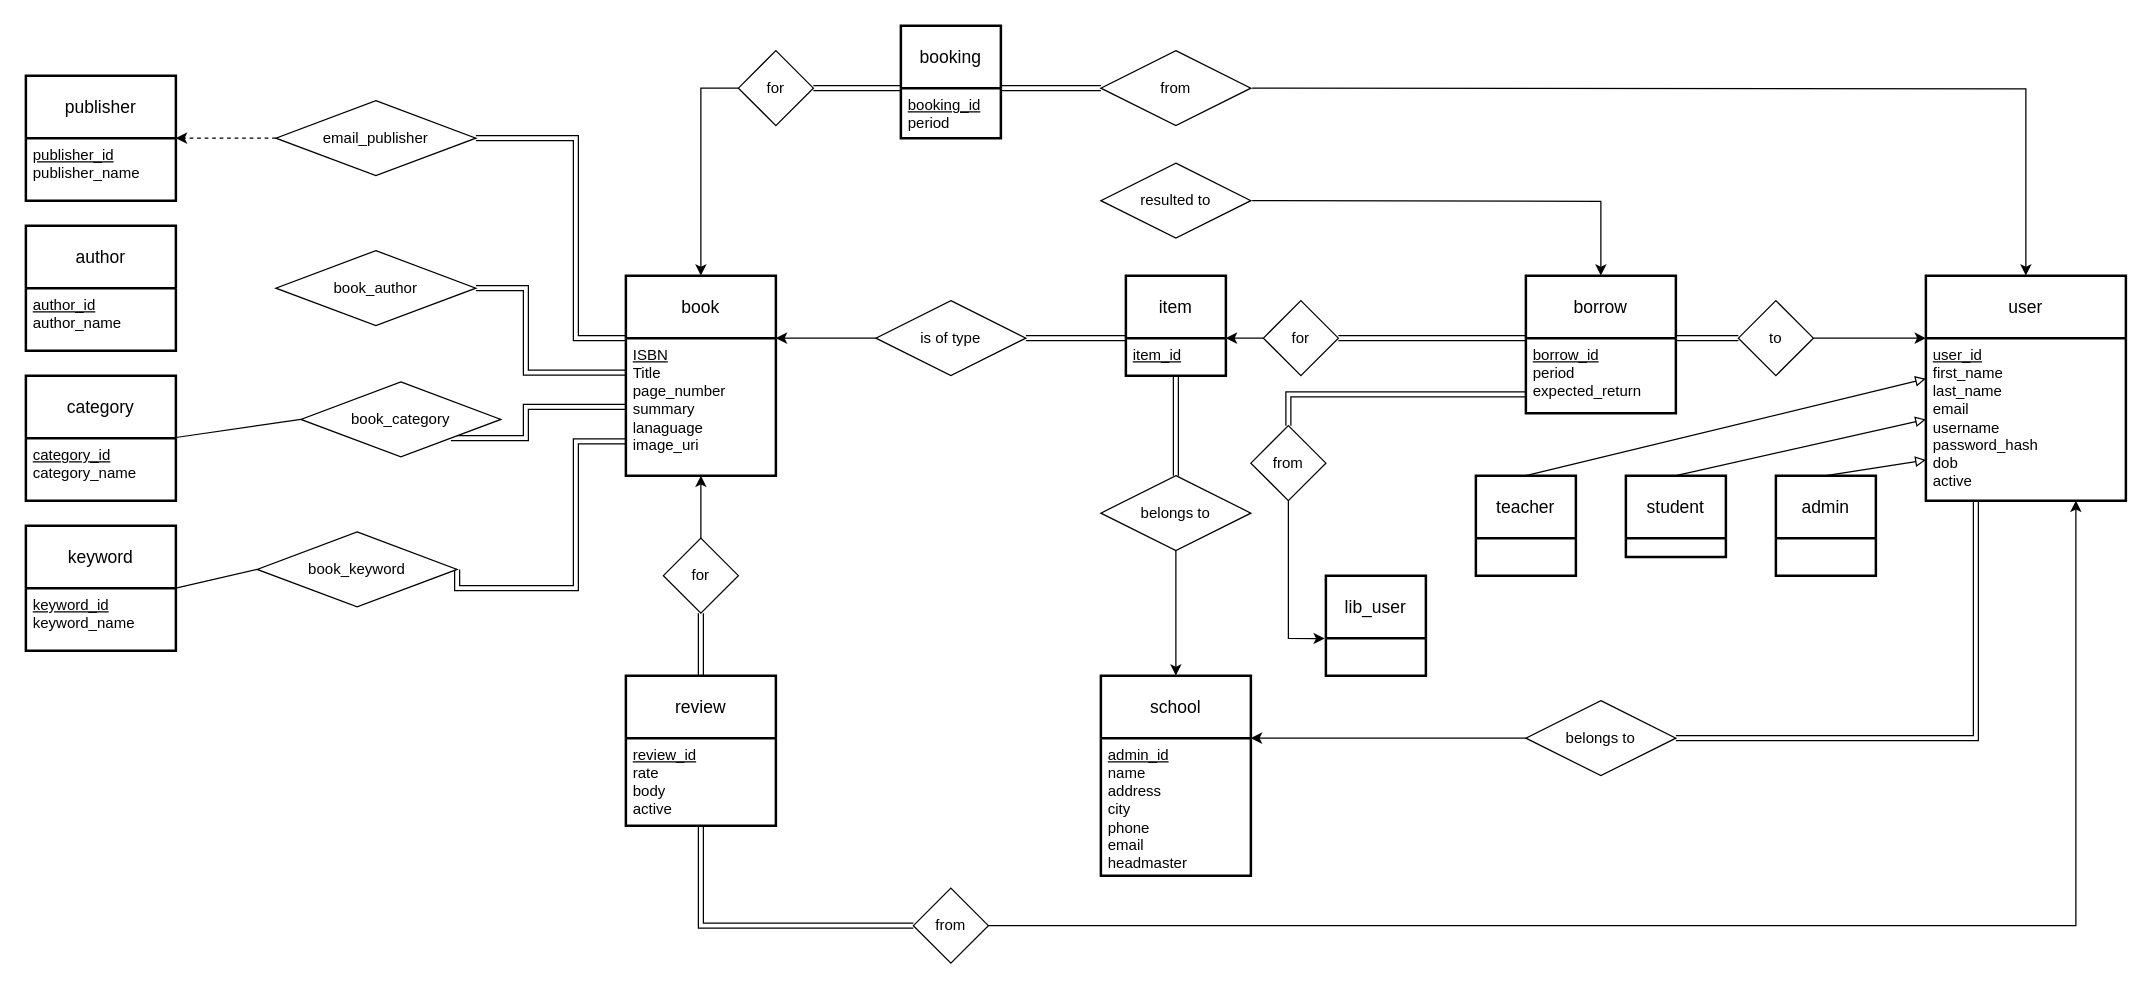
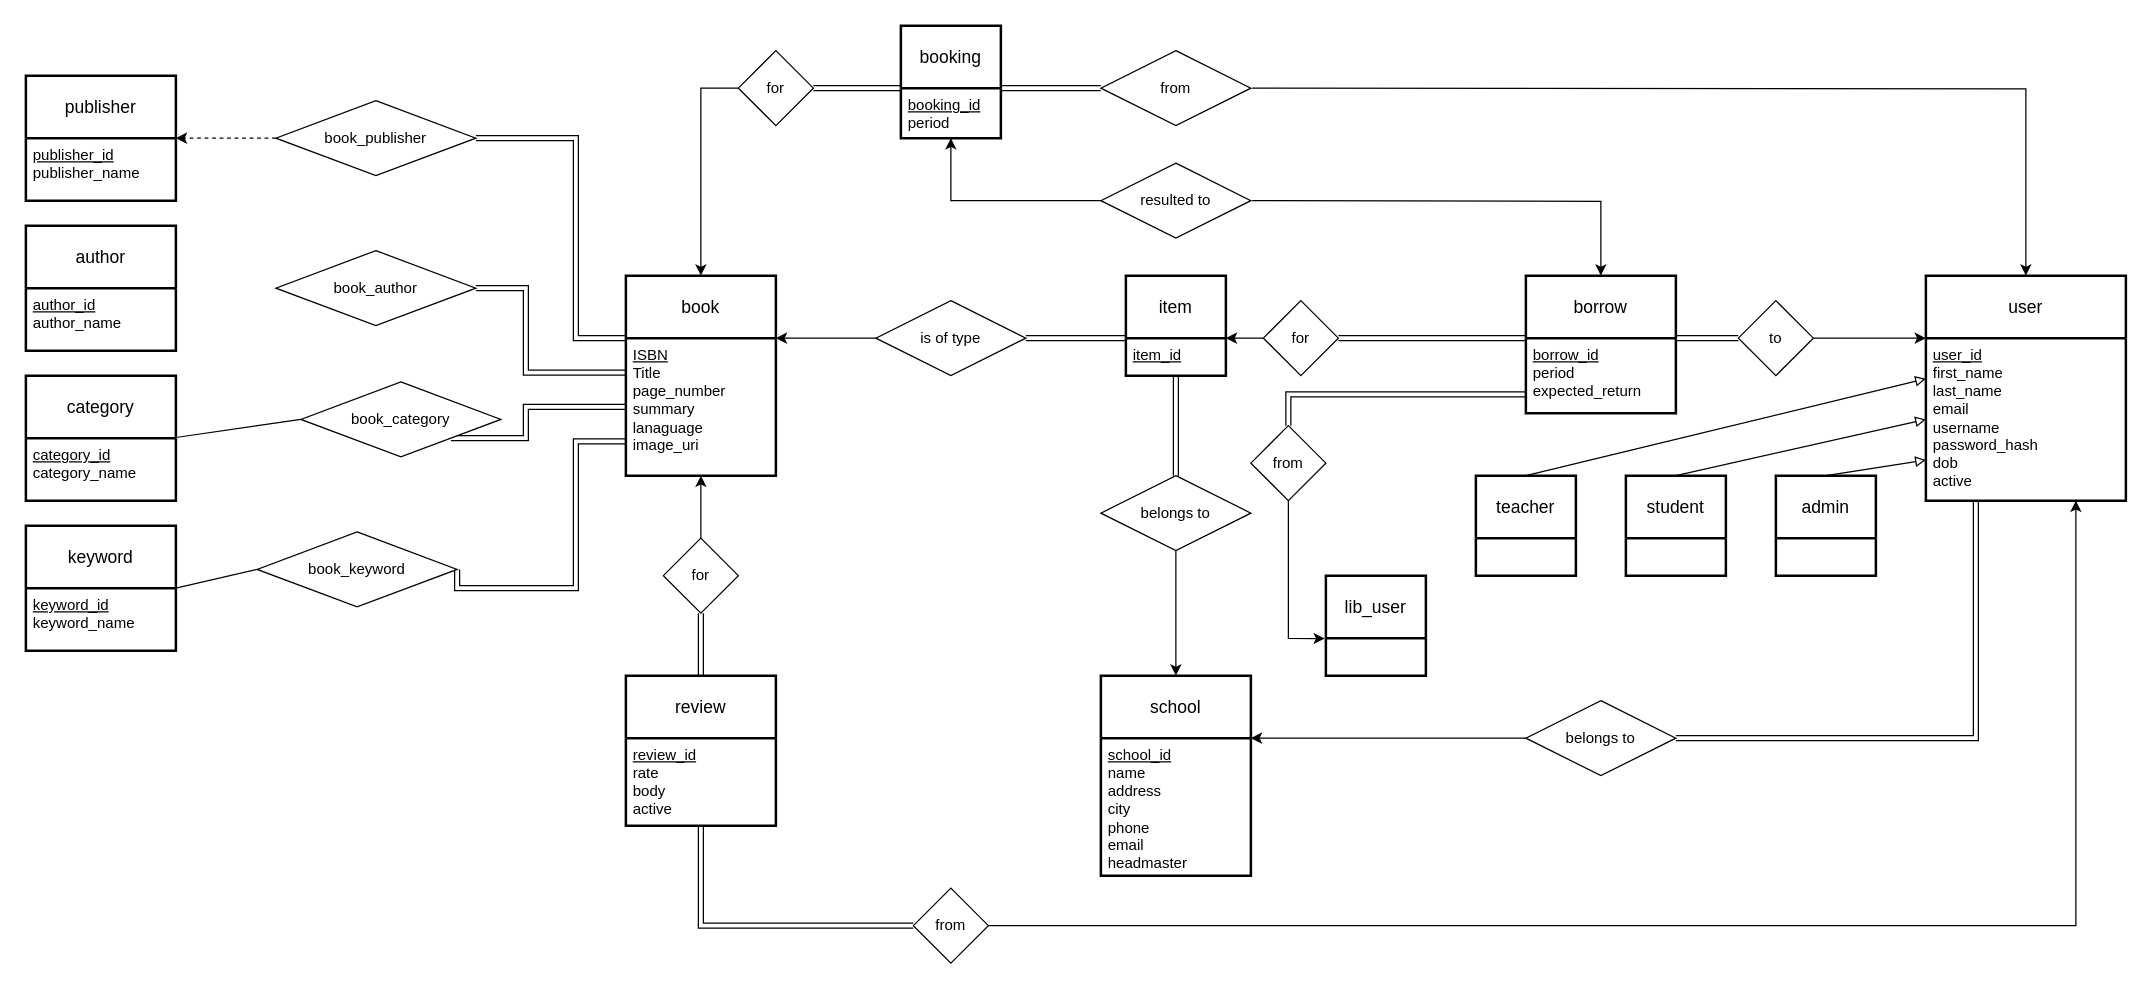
node "email_publisher": label "email_publisher" -> "book_publisher"
edge "resulted to" -> "booking_id period": added
node "student": size 100x81 -> 100x100
node "admin_id name address city phone email headmaster": label "admin_id name address city phone email headmaster" -> "school_id name address city phone email headmaster"
